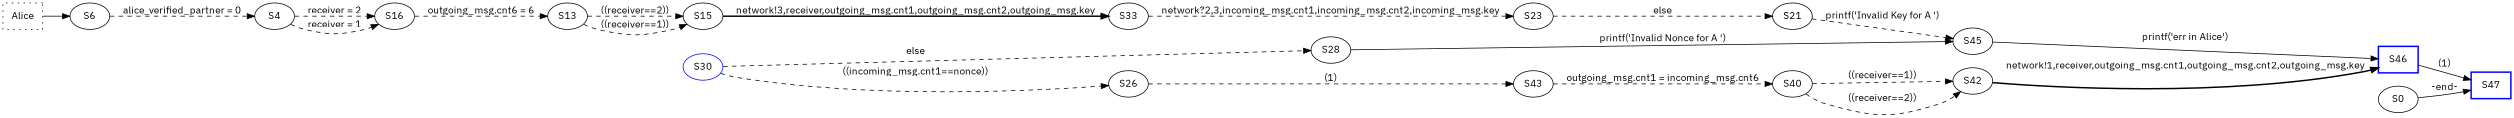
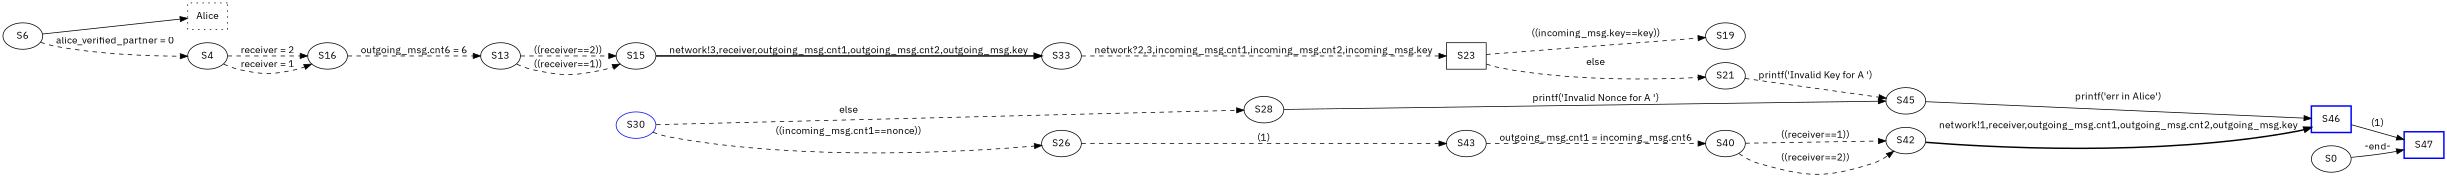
edge "Alice" -> "S6": reversed
node "S23": shape ellipse -> box
node "S19": added
